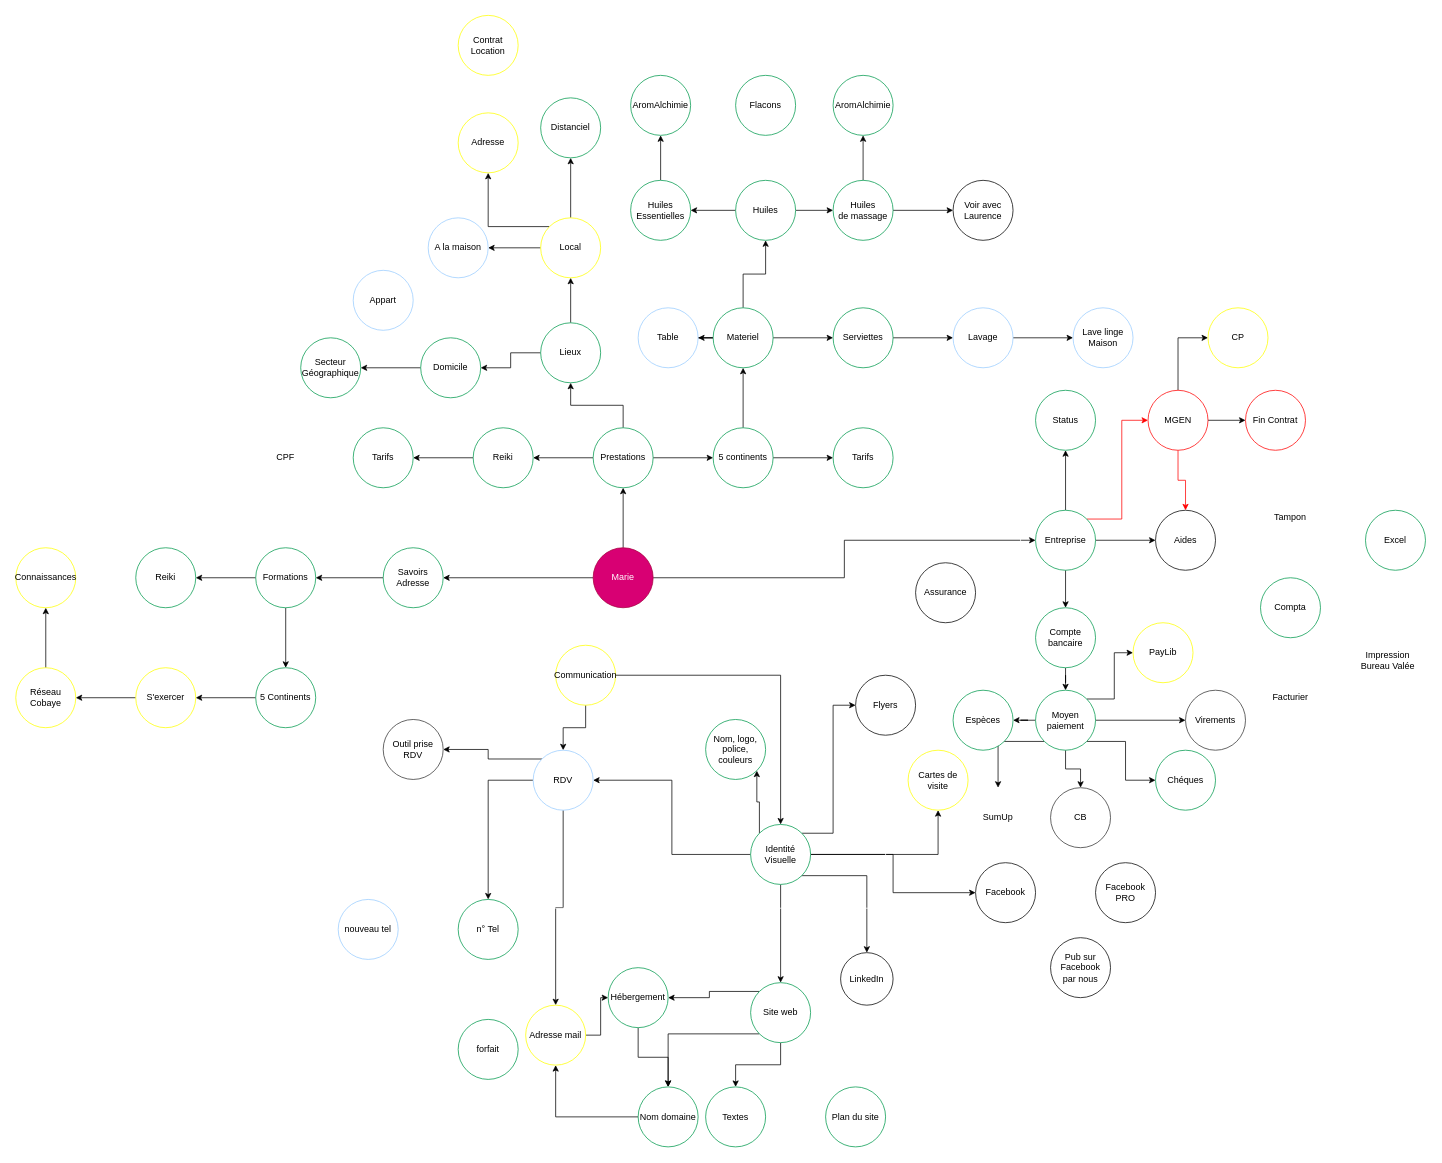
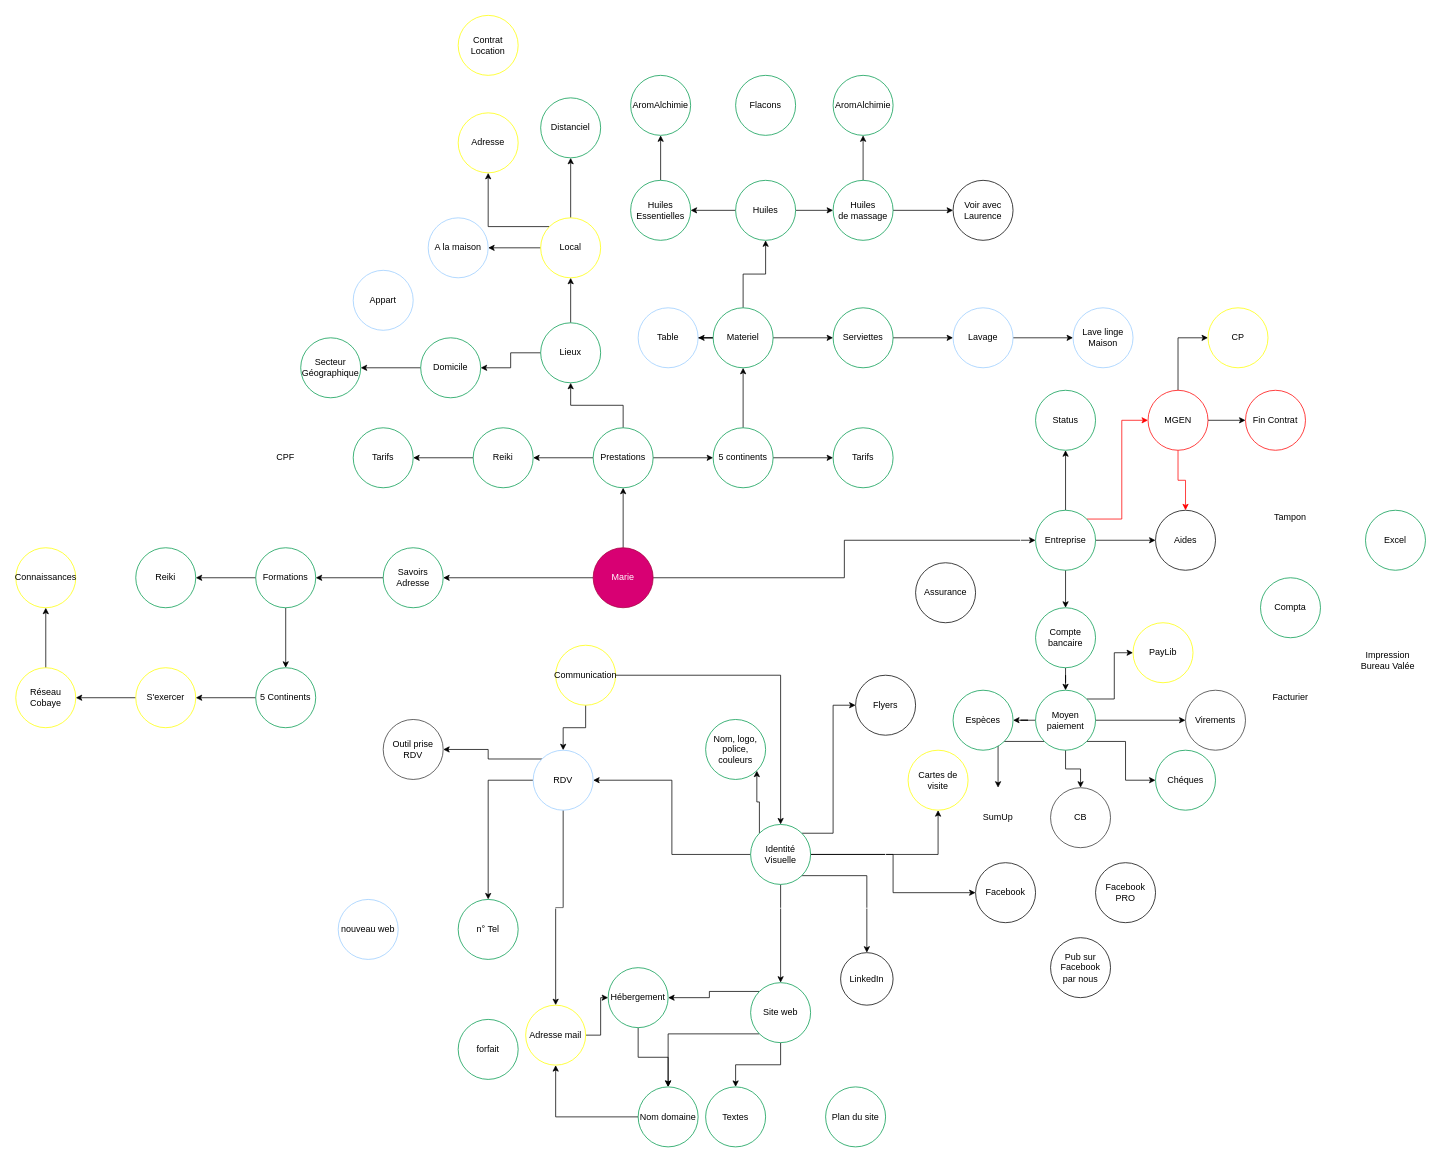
node "nouveau tel": label "nouveau tel" -> "nouveau web"
